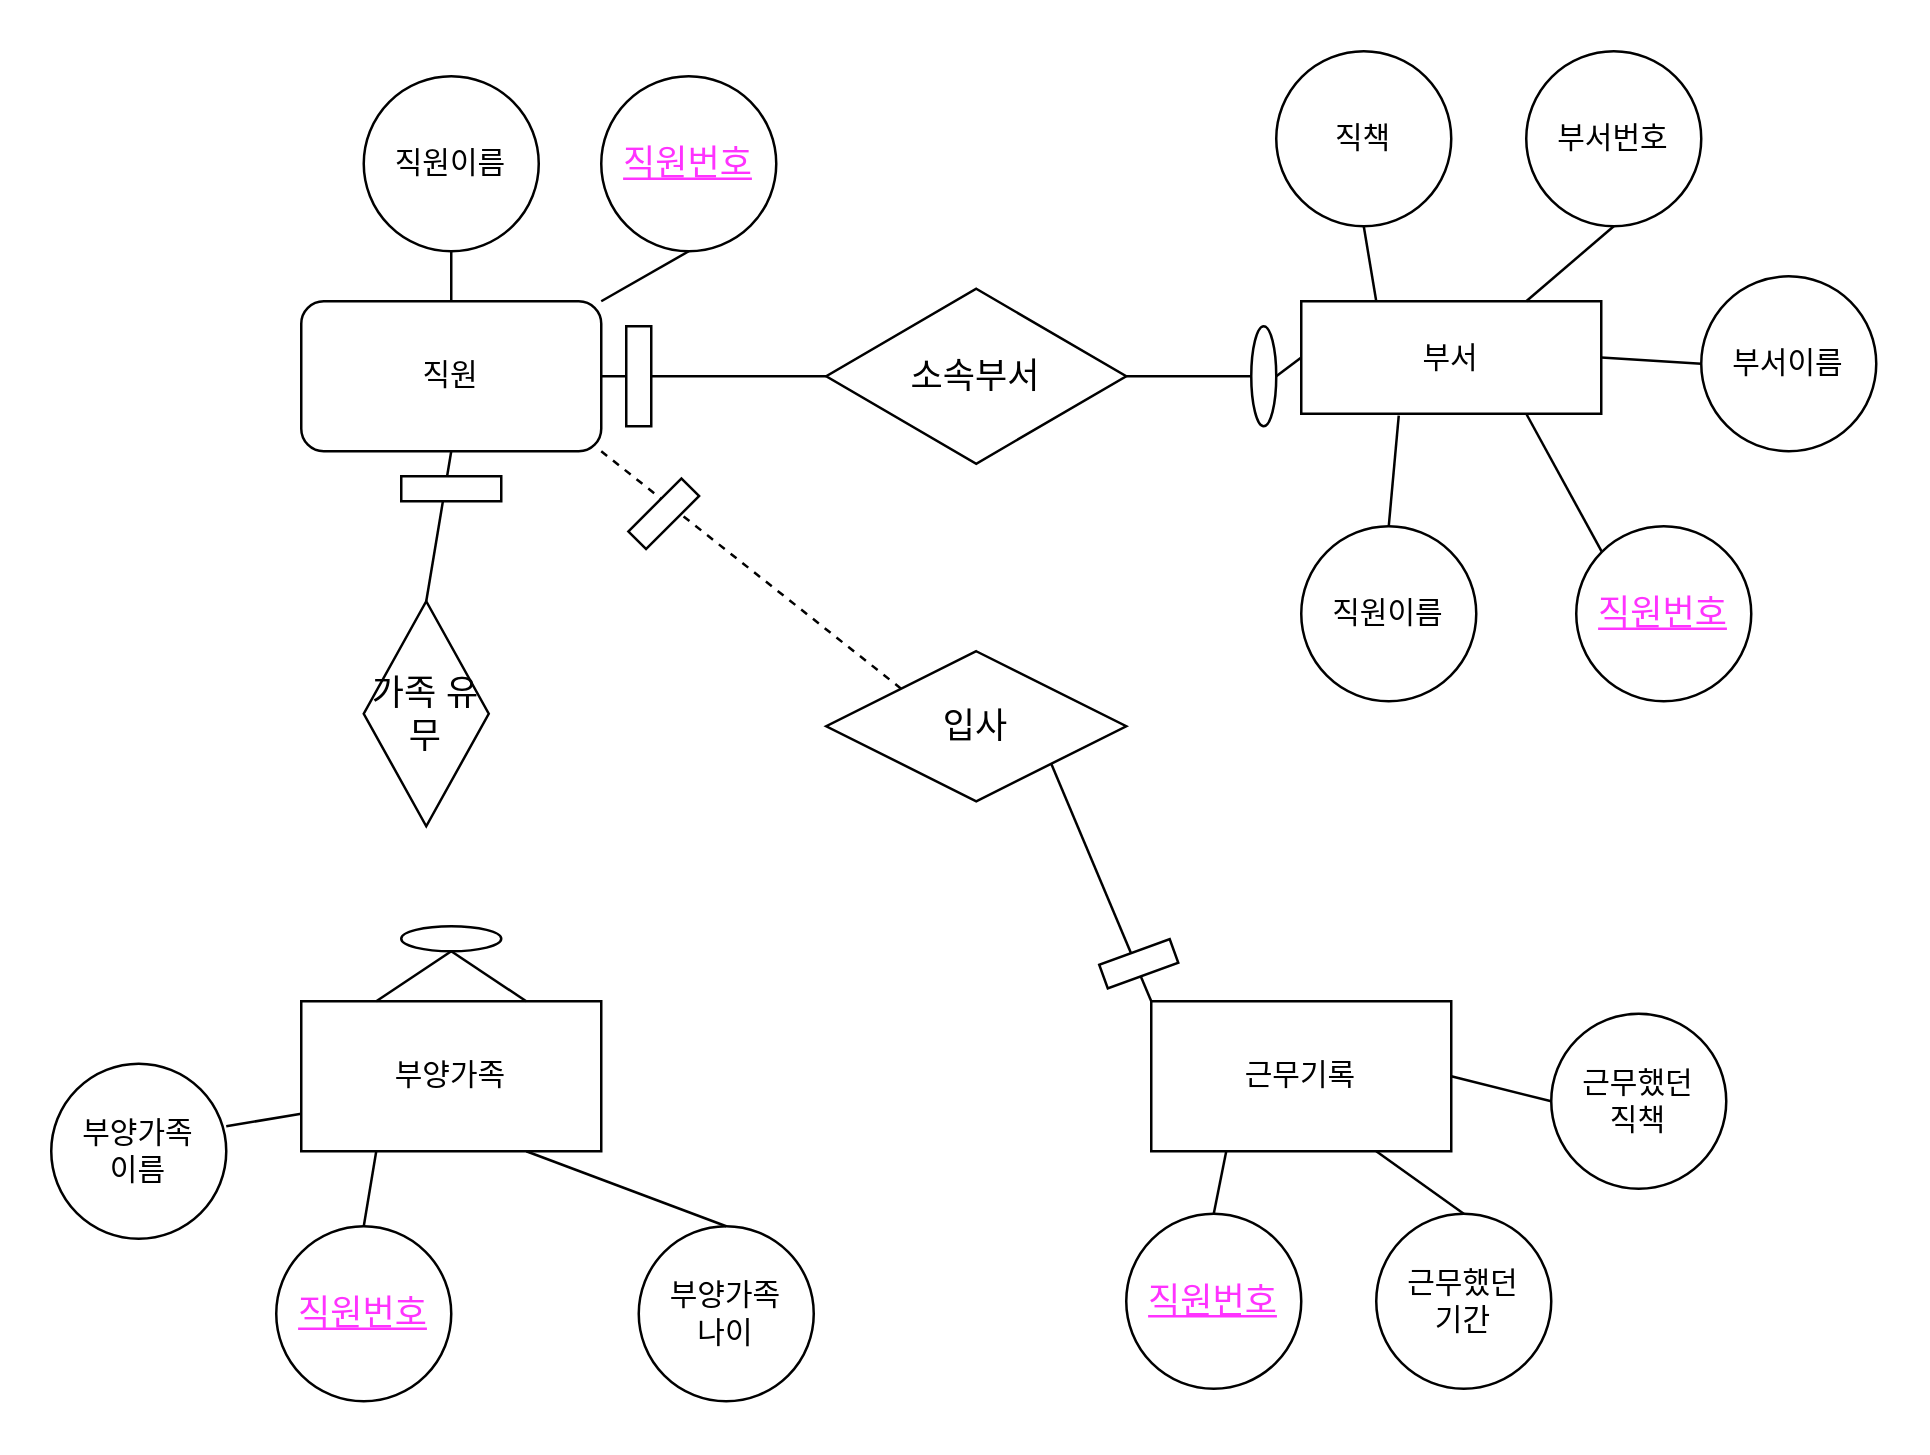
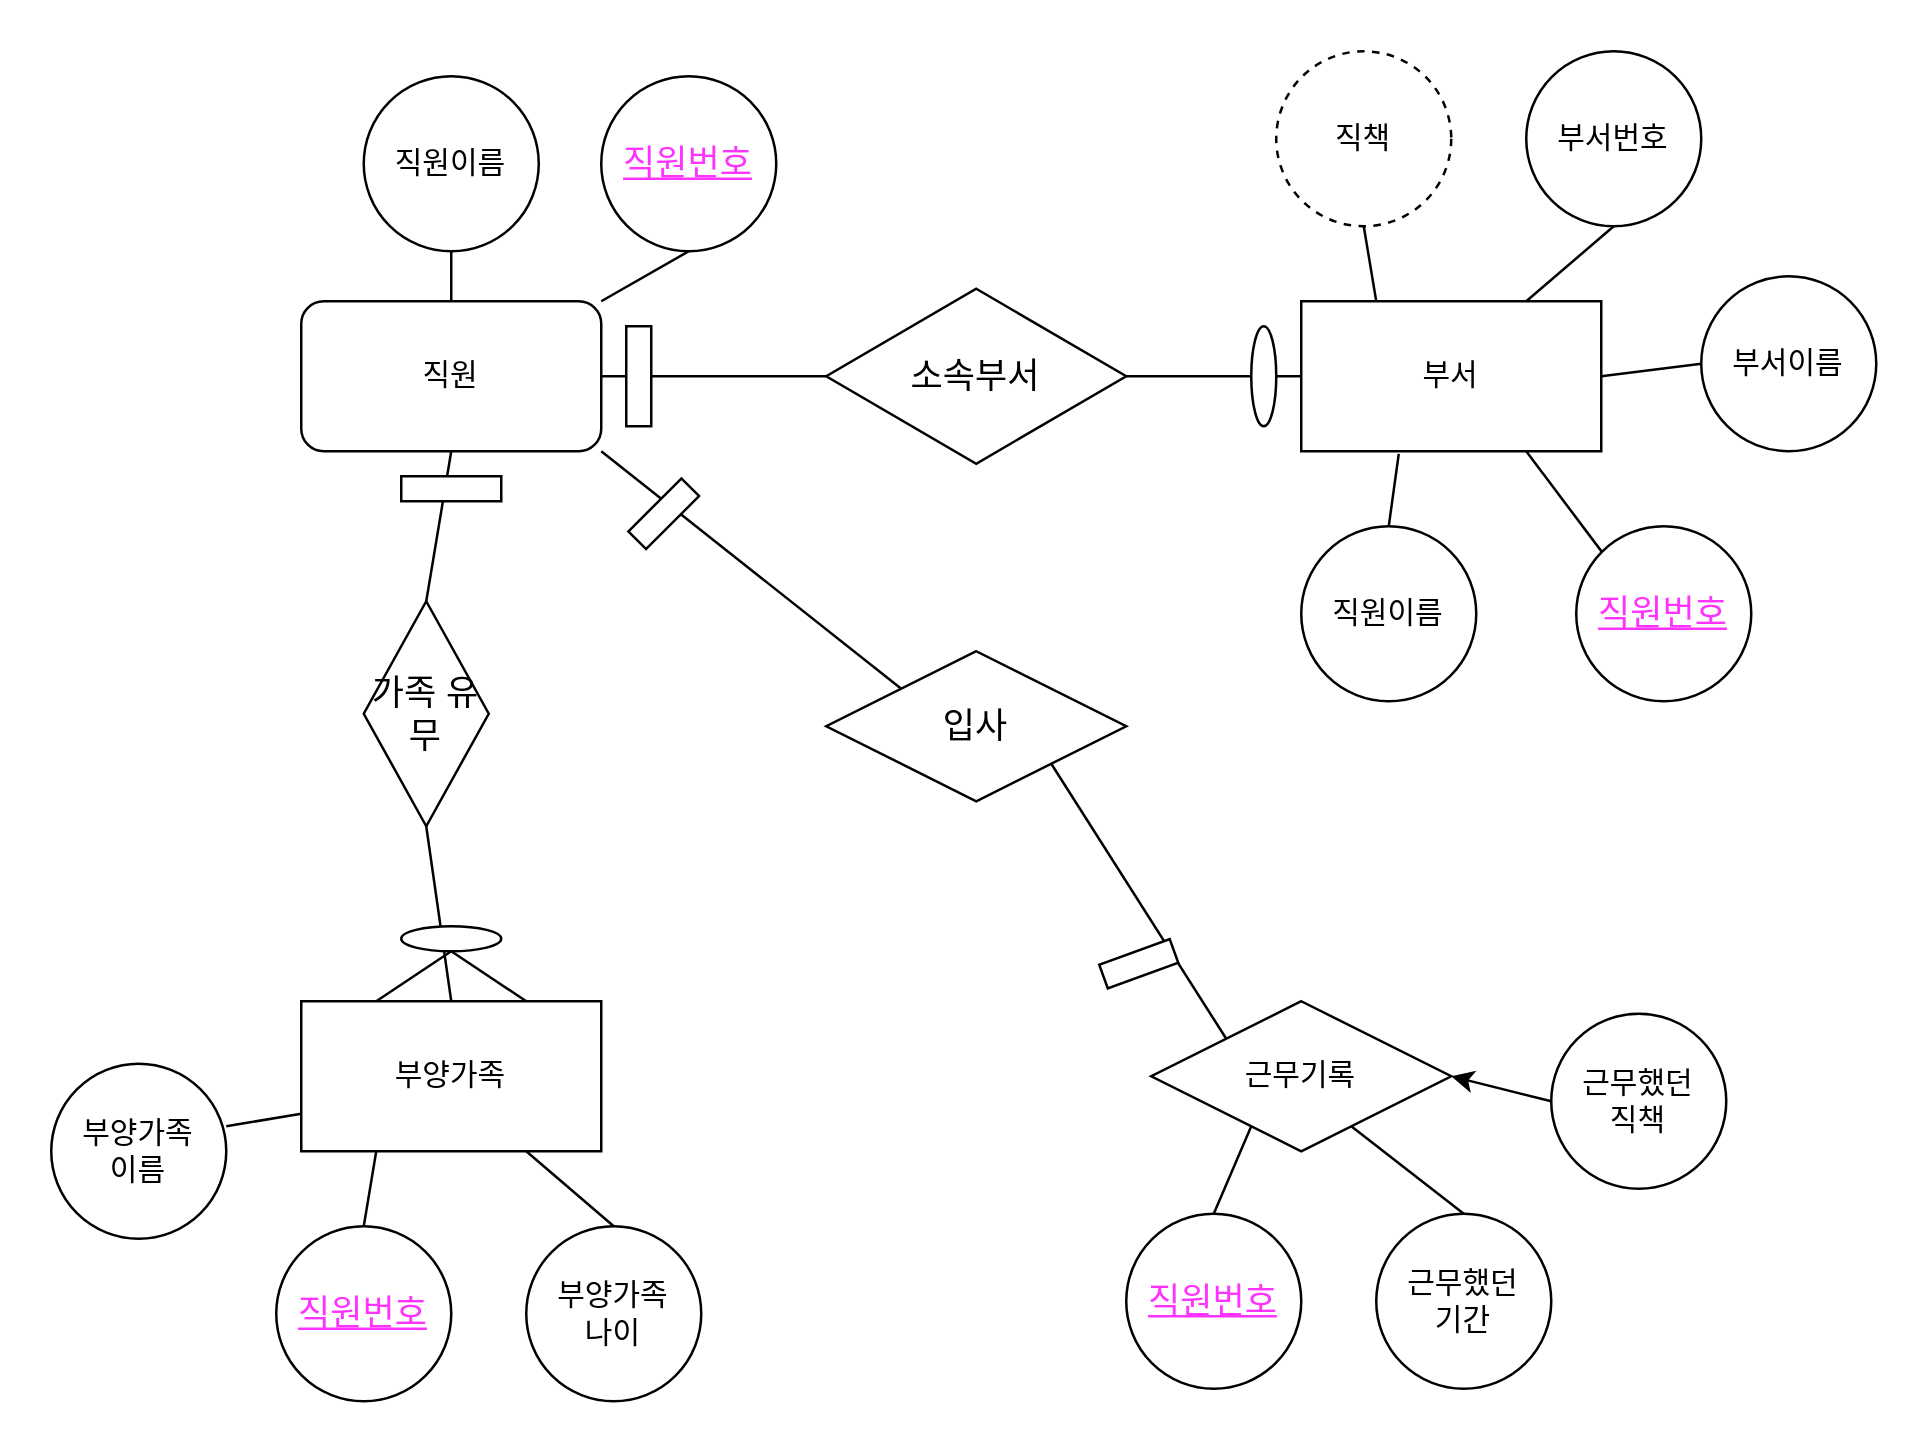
node "직책": style solid -> dashed
node "부서": size 300x113 -> 300x150
edge "직원" -- "입사": style dashed -> solid
edge "가족 유무" -- "부양가족": added
node "근무기록": shape rectangle -> diamond
edge "근무기록" -- "근무했던 직책": arrowhead none -> classic
node "부양가족 나이": moved (726, 1314) -> (614, 1314)
